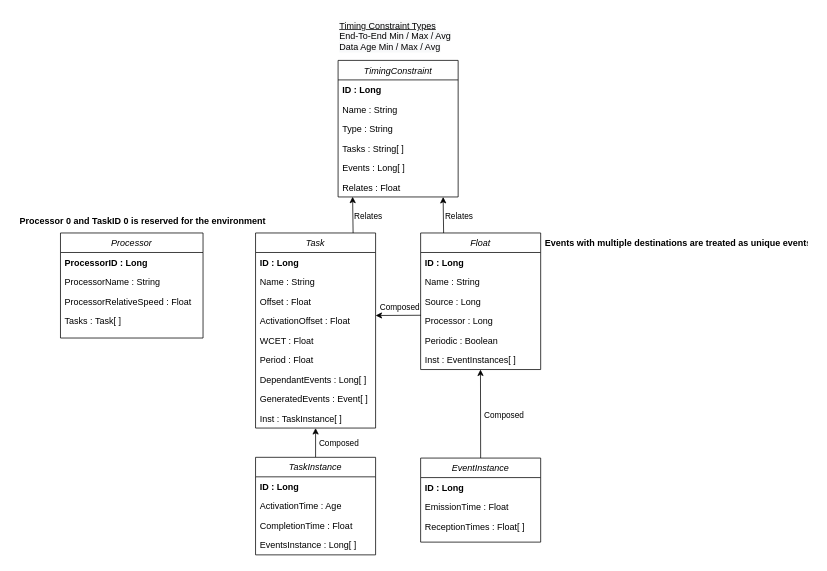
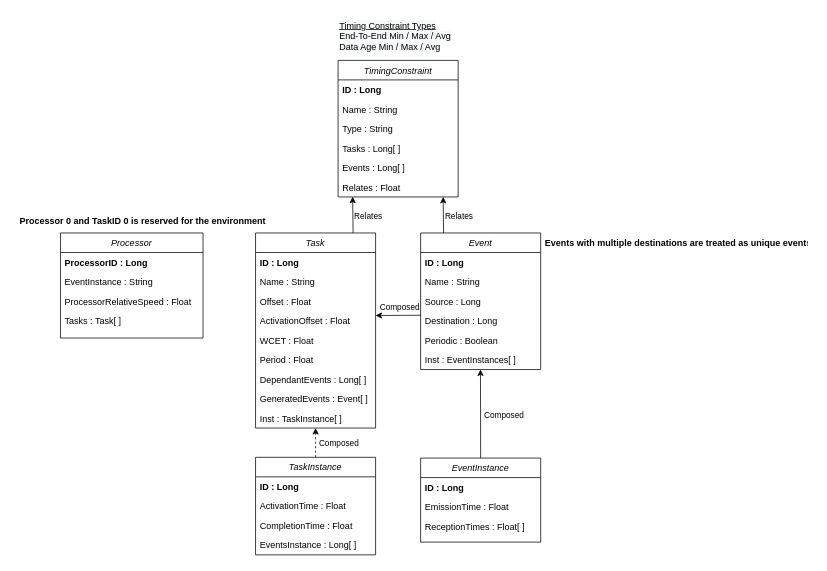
node "Tasks : String[ ]": label "Tasks : String[ ]" -> "Tasks : Long[ ]"
node "Float": label "Float" -> "Event"
node "ProcessorName : String": label "ProcessorName : String" -> "EventInstance : String"
node "Processor : Long": label "Processor : Long" -> "Destination : Long"
edge "TaskInstance" -> "Task": style solid -> dashed
node "ActivationTime : Age": label "ActivationTime : Age" -> "ActivationTime : Float"
